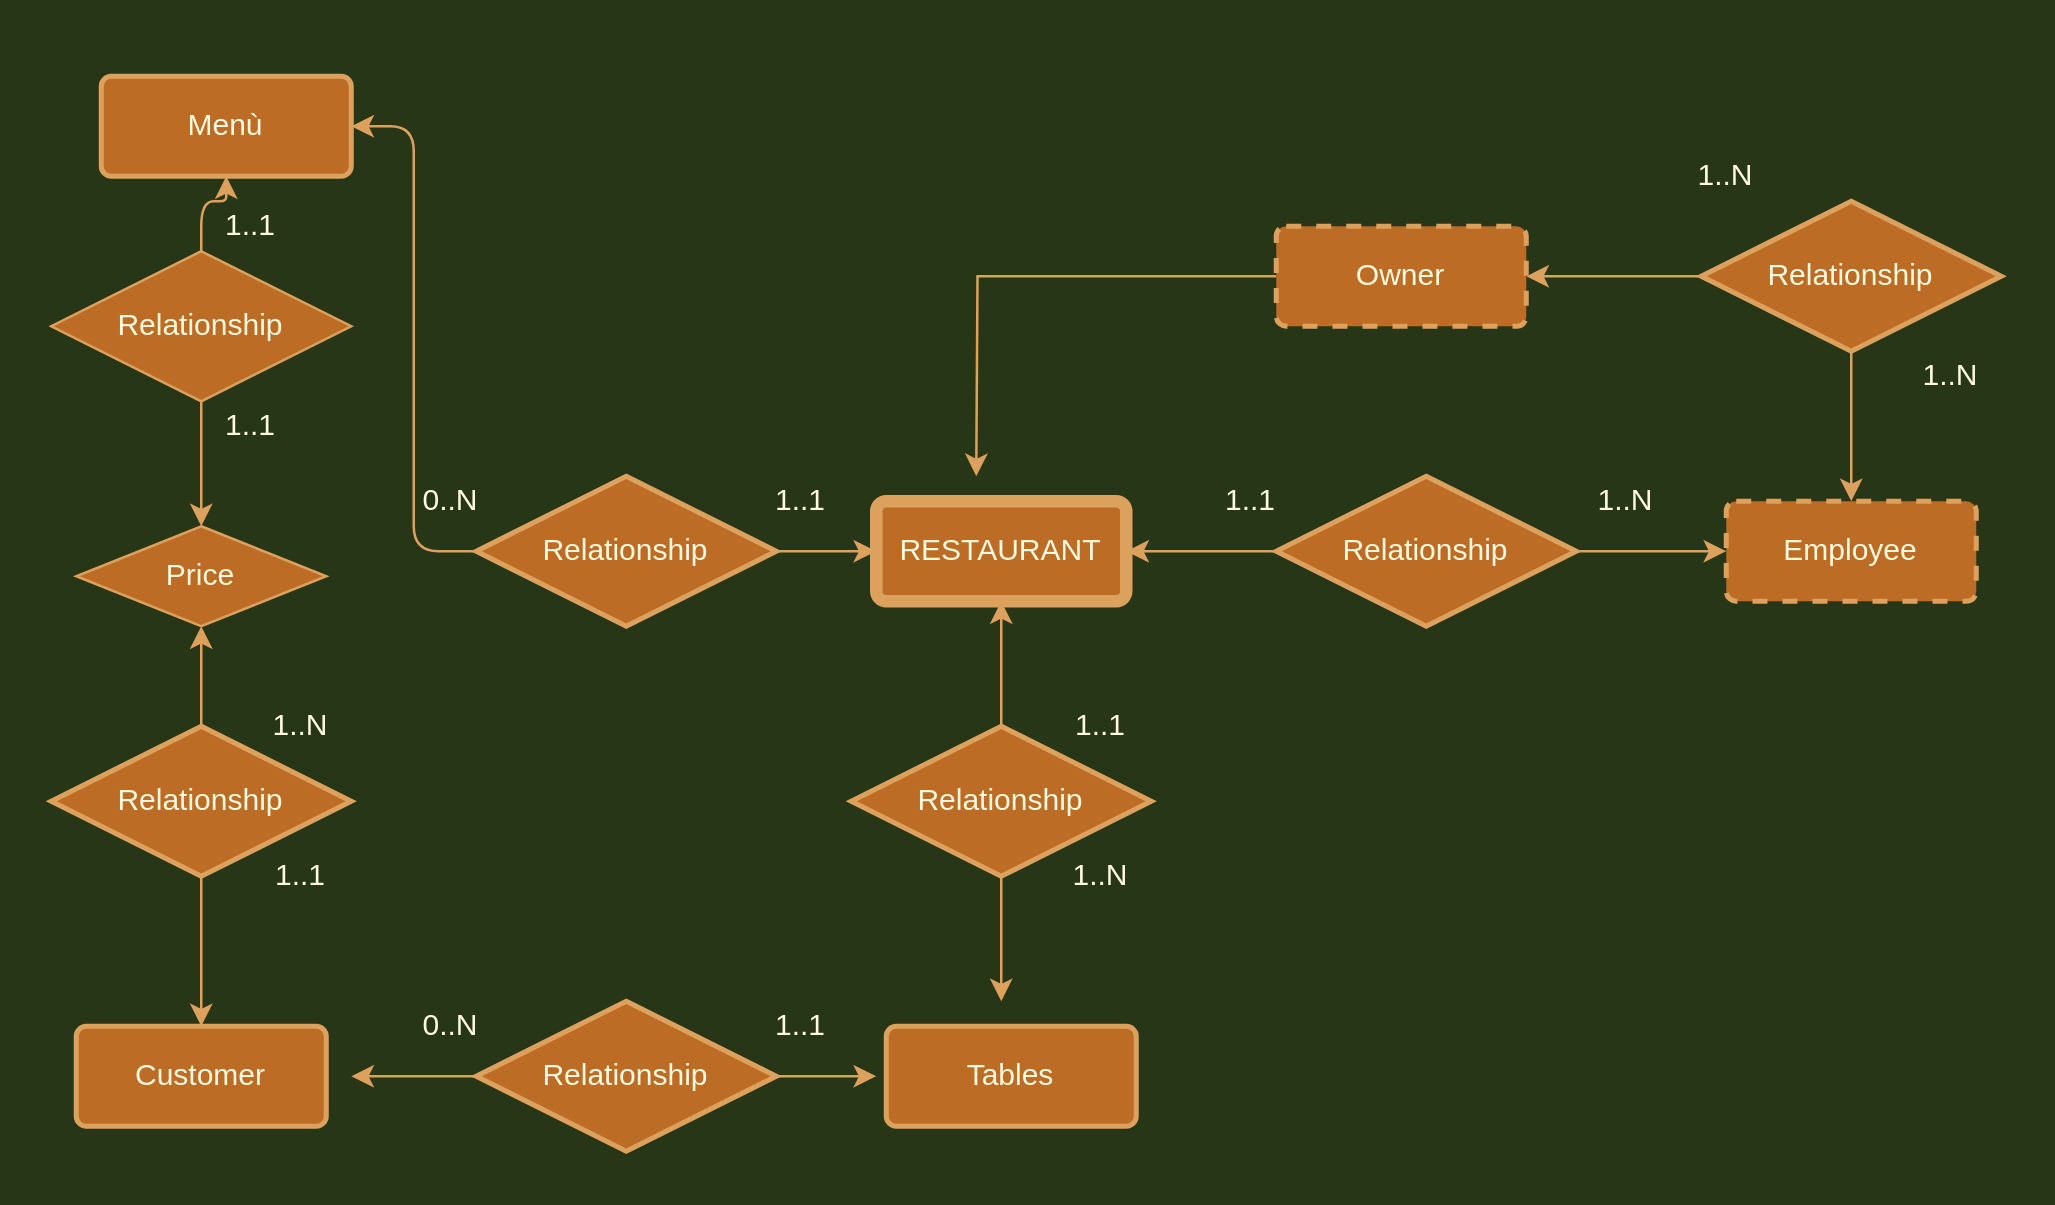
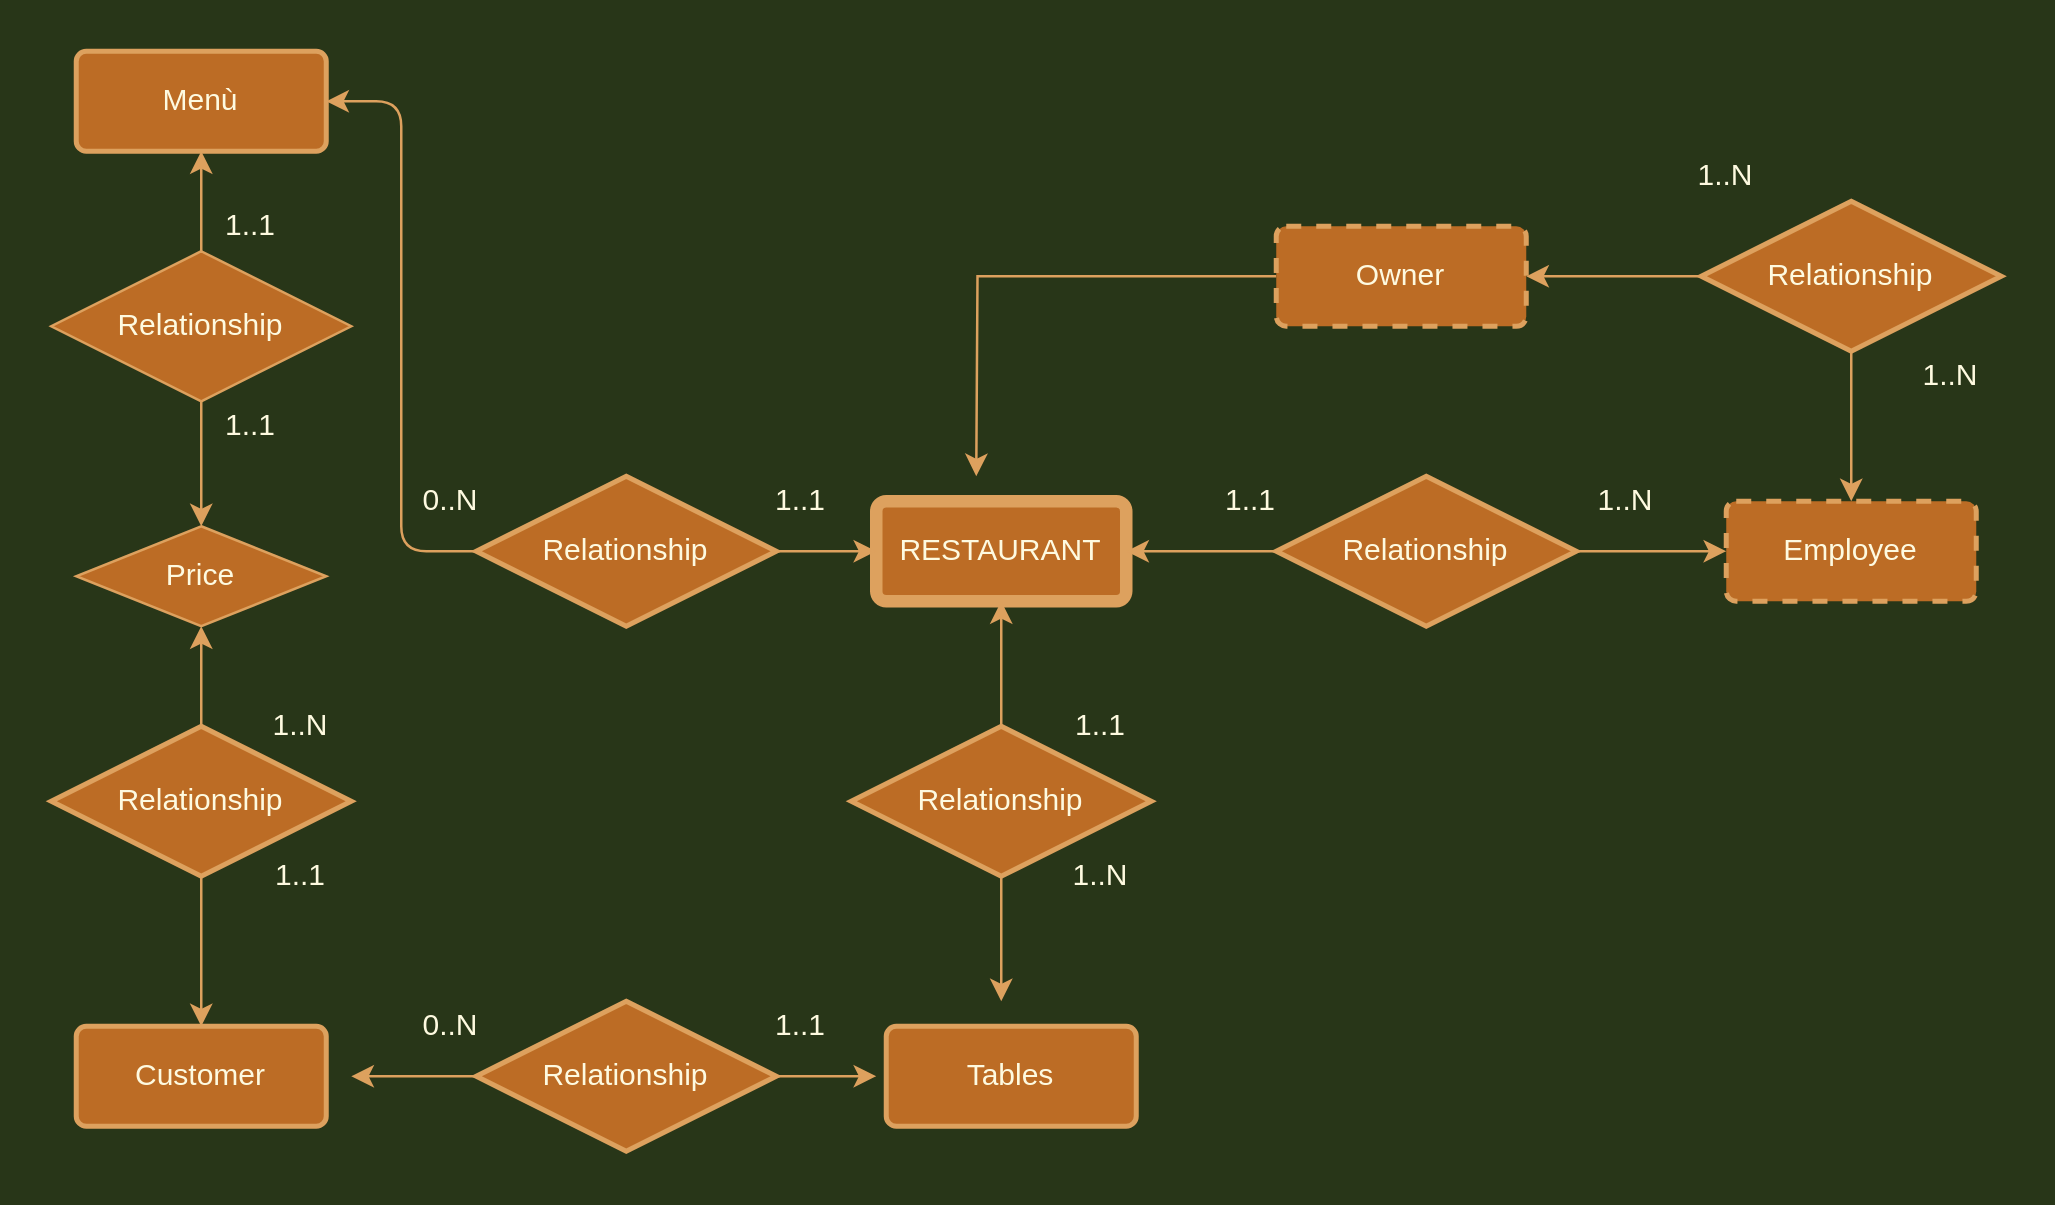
node "Menù": moved (226, 126) -> (201, 101)
